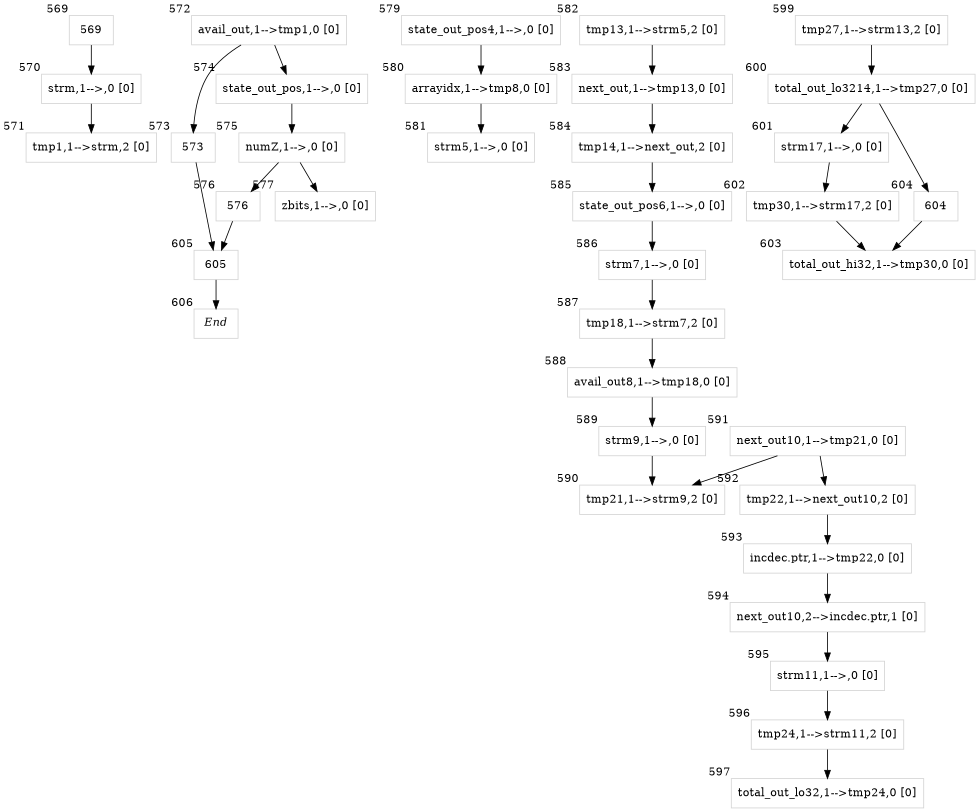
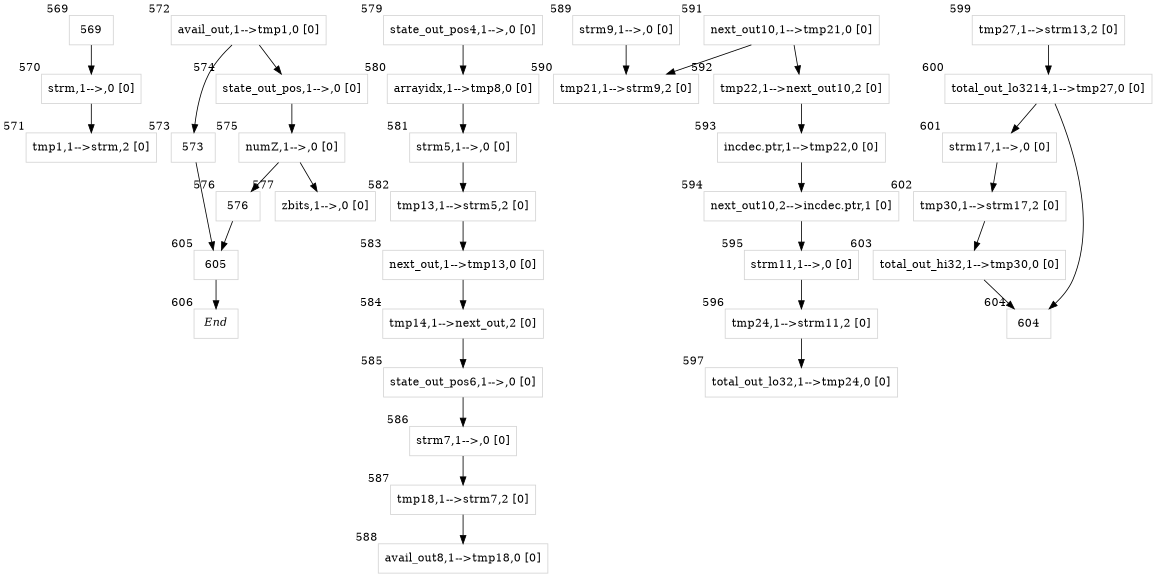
edge "strm5,1-->,0 [0] 581" -> "tmp13,1-->strm5,2 [0] 582": added
edge "604 604" -> "total_out_hi32,1-->tmp30,0 [0] 603": reversed
edge "avail_out8,1-->tmp18,0 [0] 588" -> "strm9,1-->,0 [0] 589": removed
